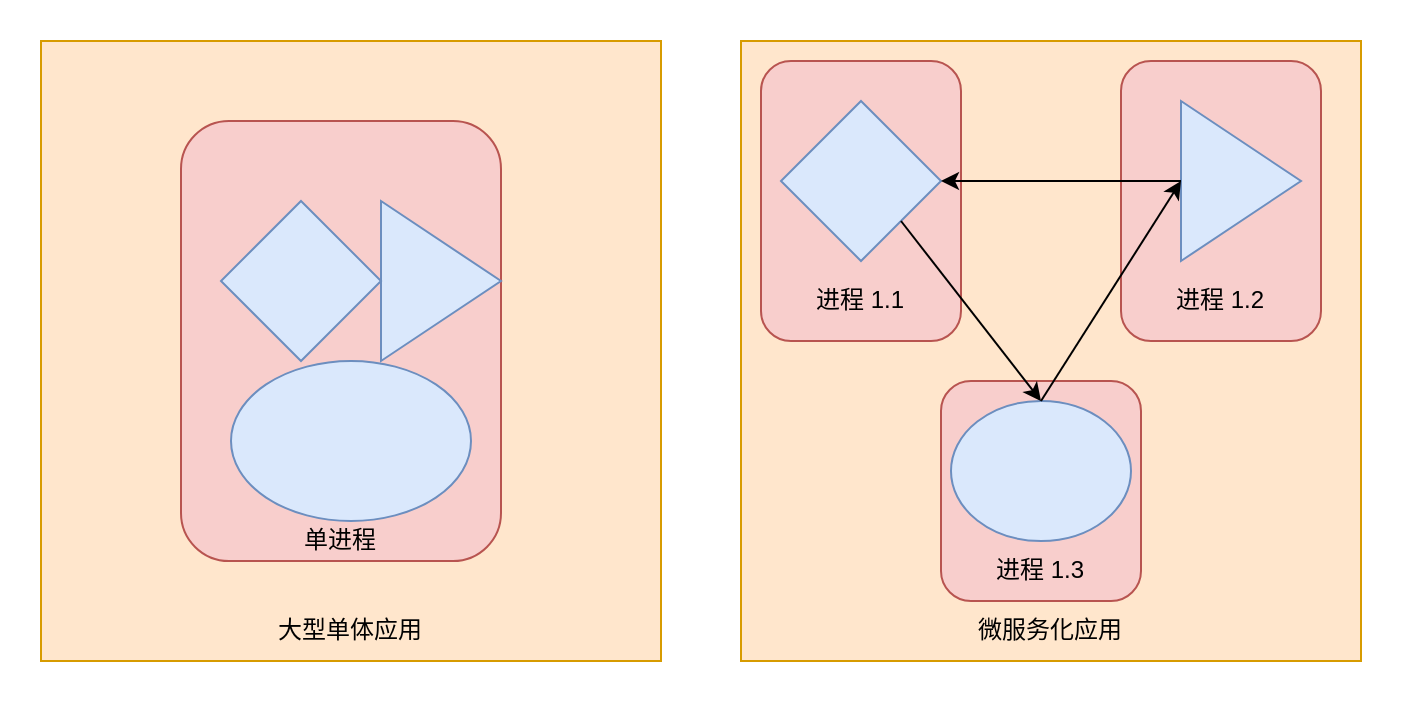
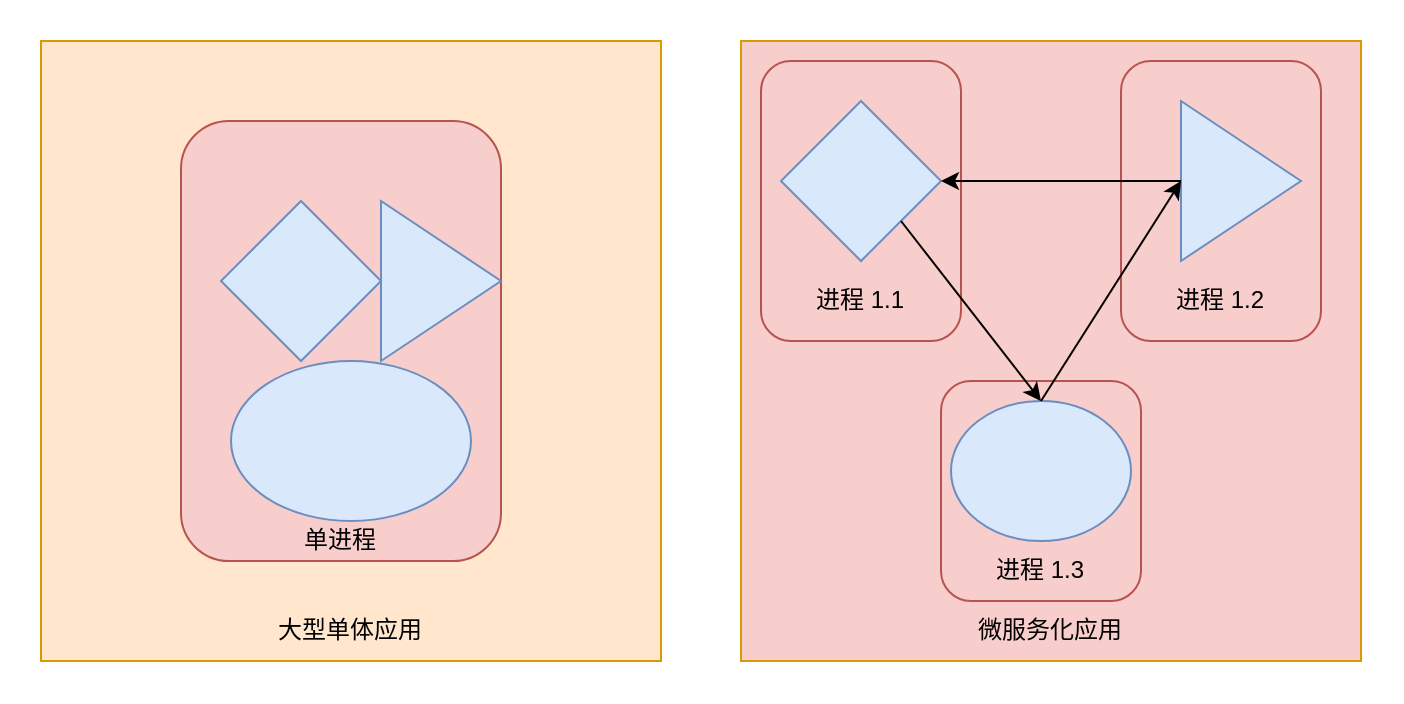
node "微服务化应用": fillcolor #ffe6cc -> #f8cecc
